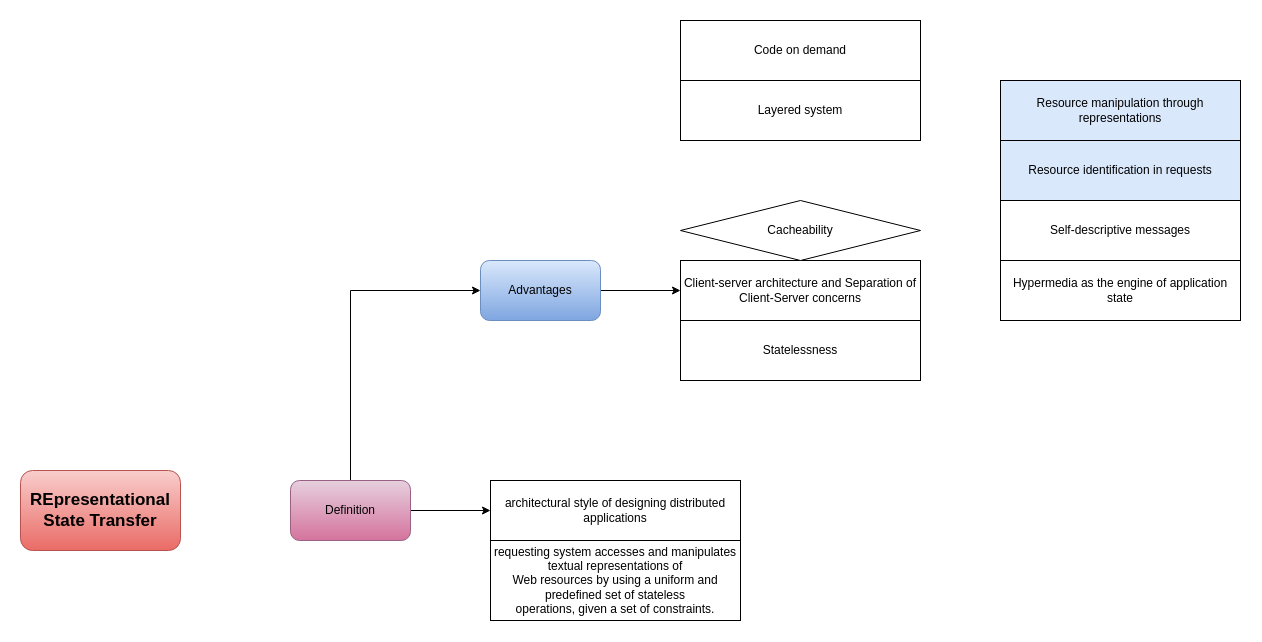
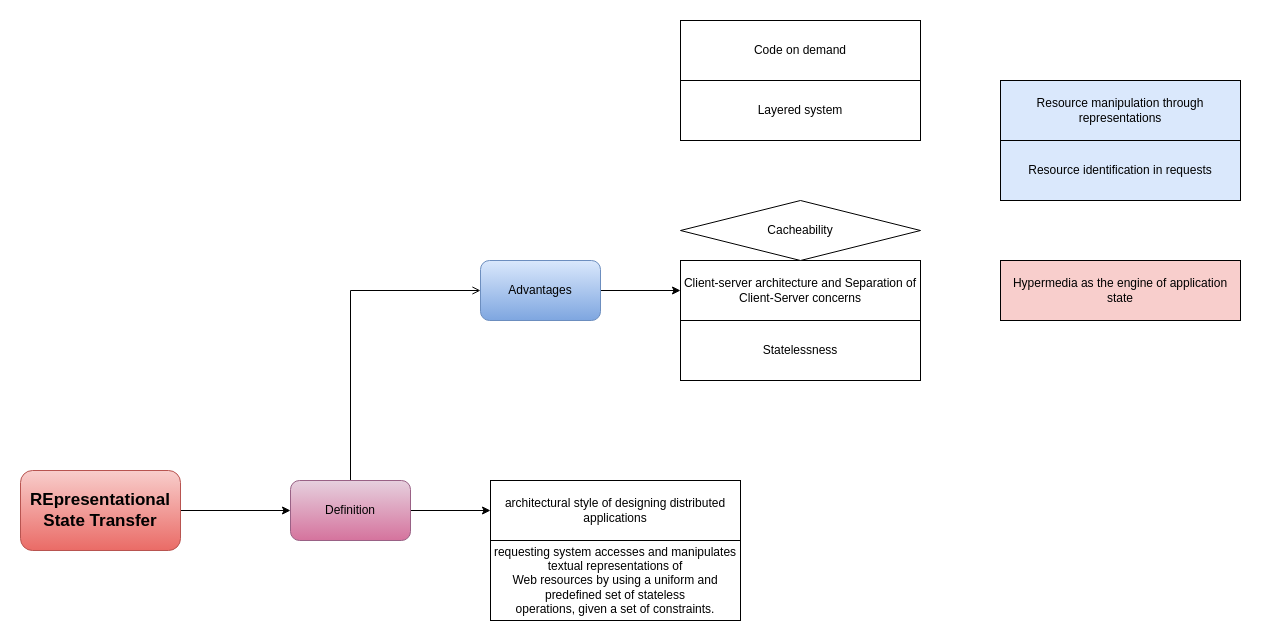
node "Self-descriptive messages": removed
edge "Definition" -> "Advantages": arrowhead classic -> open
node "Hypermedia as the engine of application state": fillcolor #ffffff -> #f8cecc
edge "REpresentational State Transfer" -> "Definition": added
